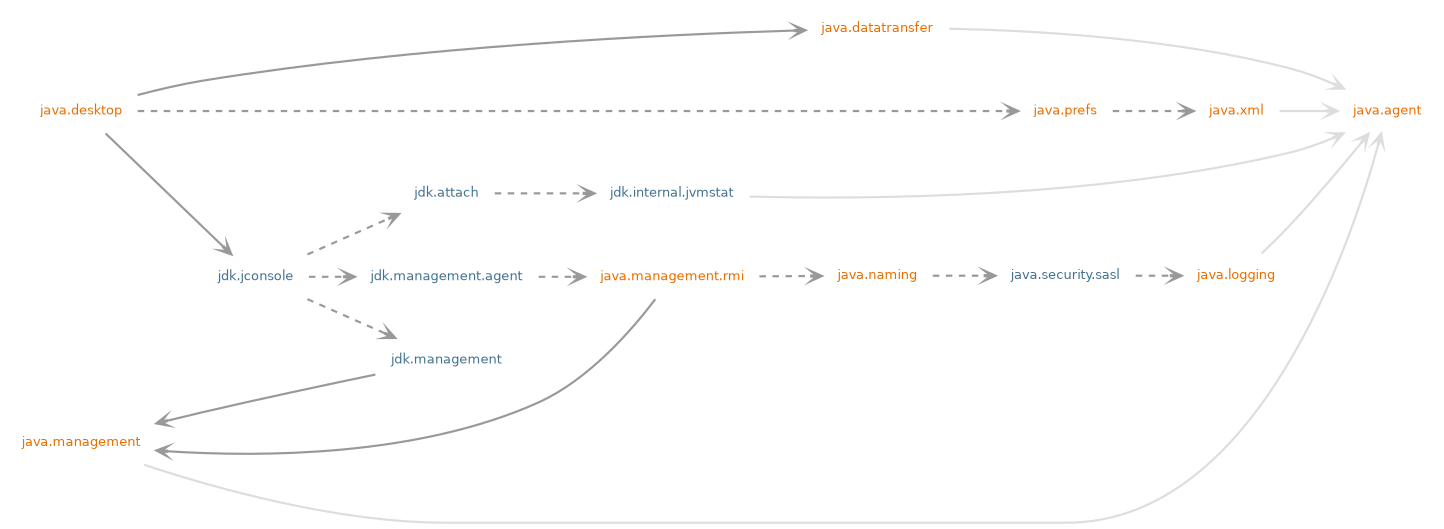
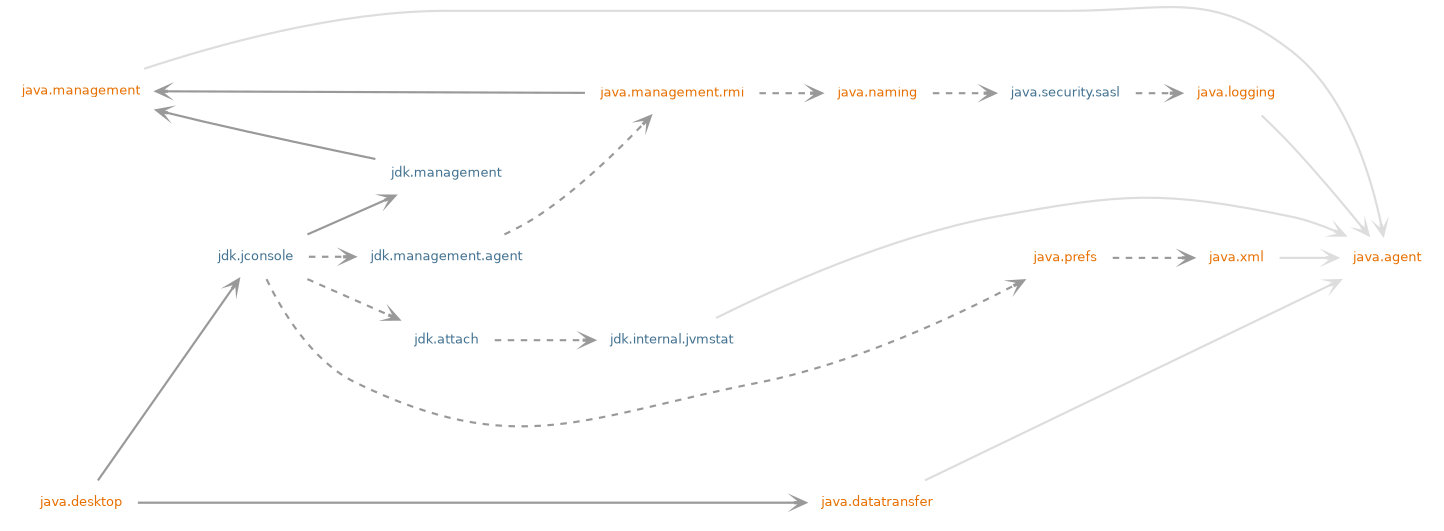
edge "java.desktop" -> "java.prefs": now "jdk.jconsole" -> "java.prefs"
edge "jdk.jconsole" -> "jdk.management": style dashed -> solid
